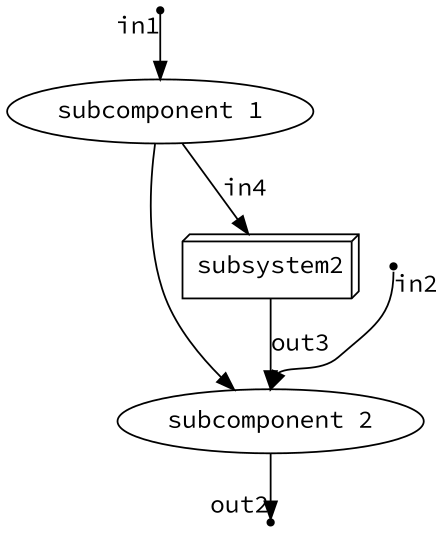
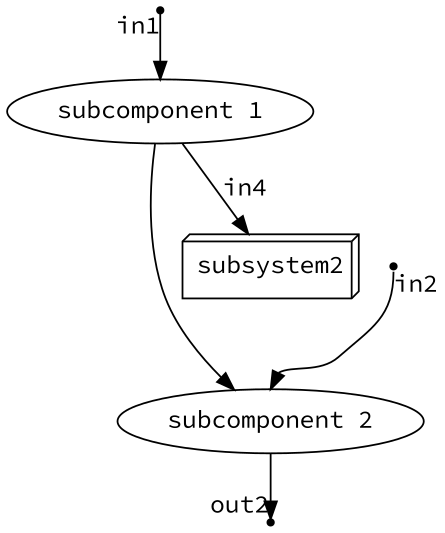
edge "subsystem2" -> "subcomponent 2": removed, label "out3"
